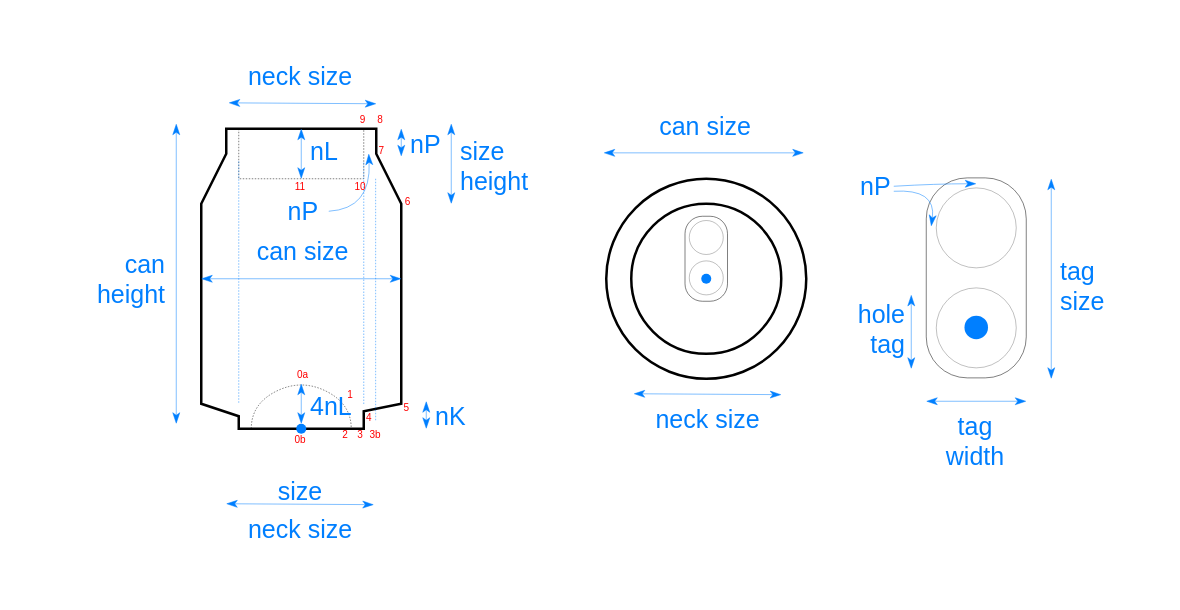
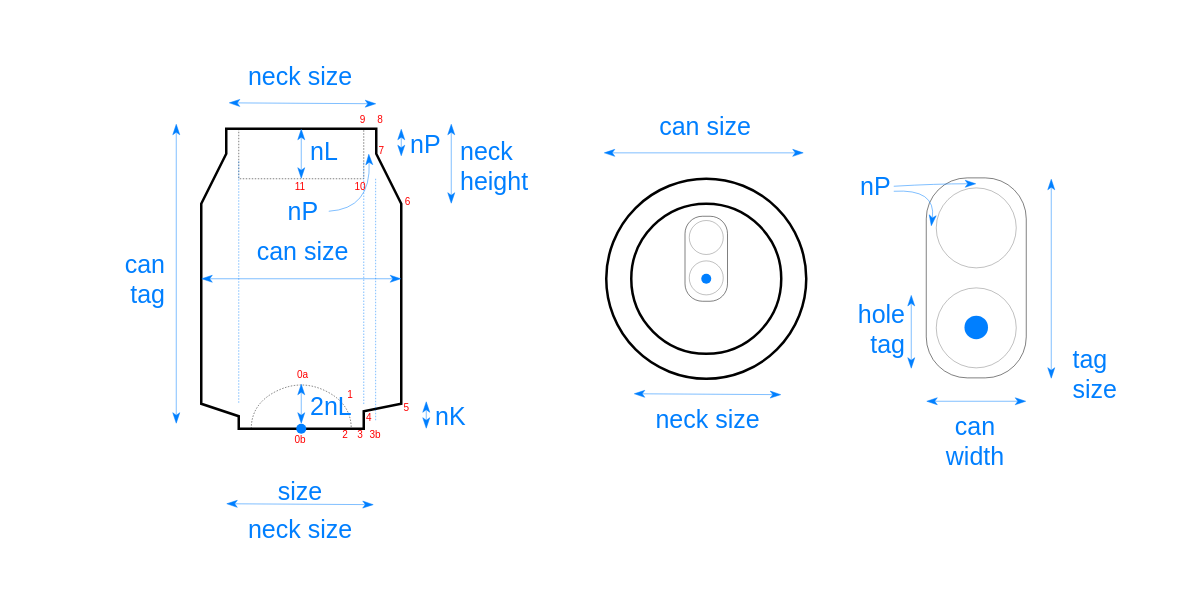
node "size height": label "size height" -> "neck height"
node "can height": label "can height" -> "can tag"
node "tag size": moved (1089, 279) -> (1101, 366)
node "4nL": label "4nL" -> "2nL"
node "tag width": label "tag width" -> "can width"
